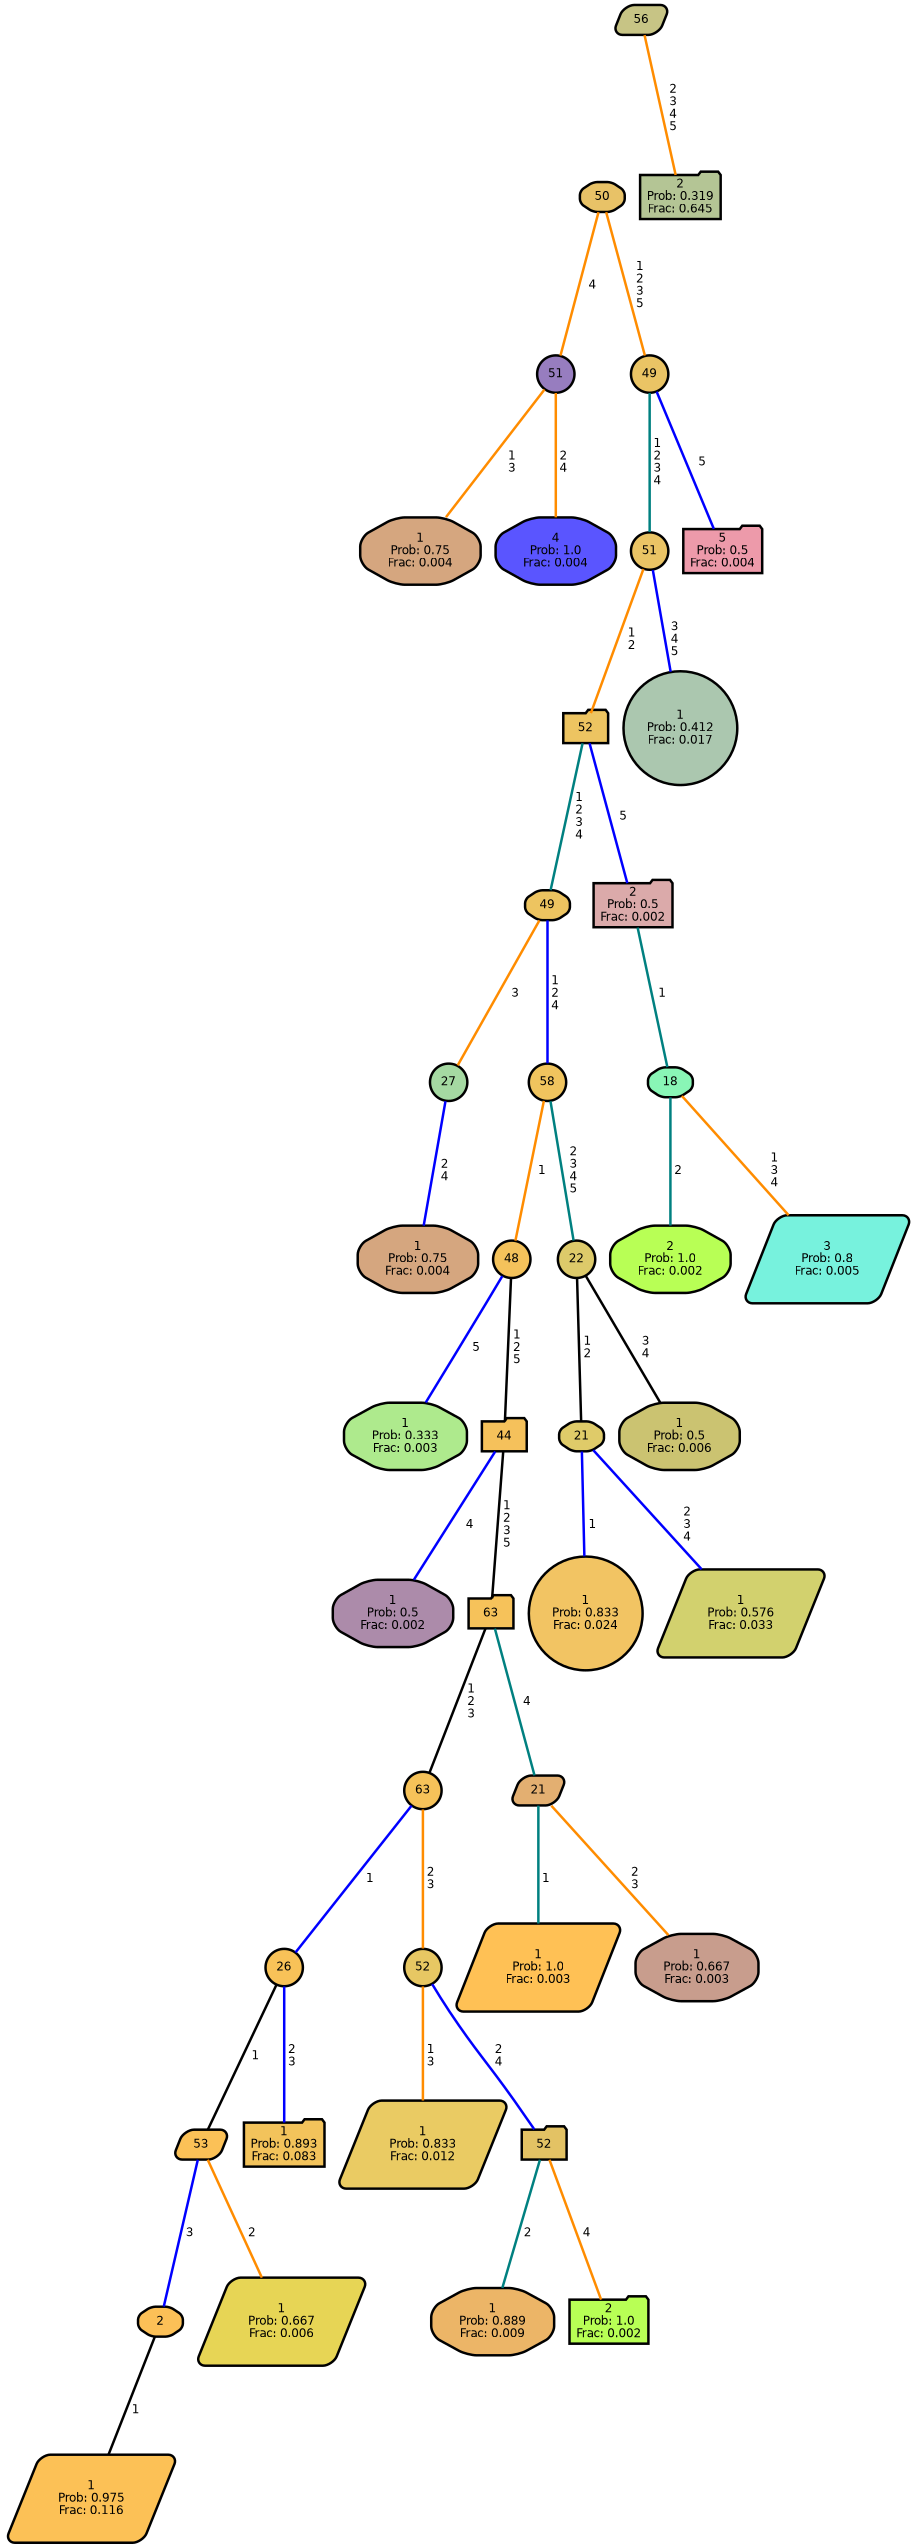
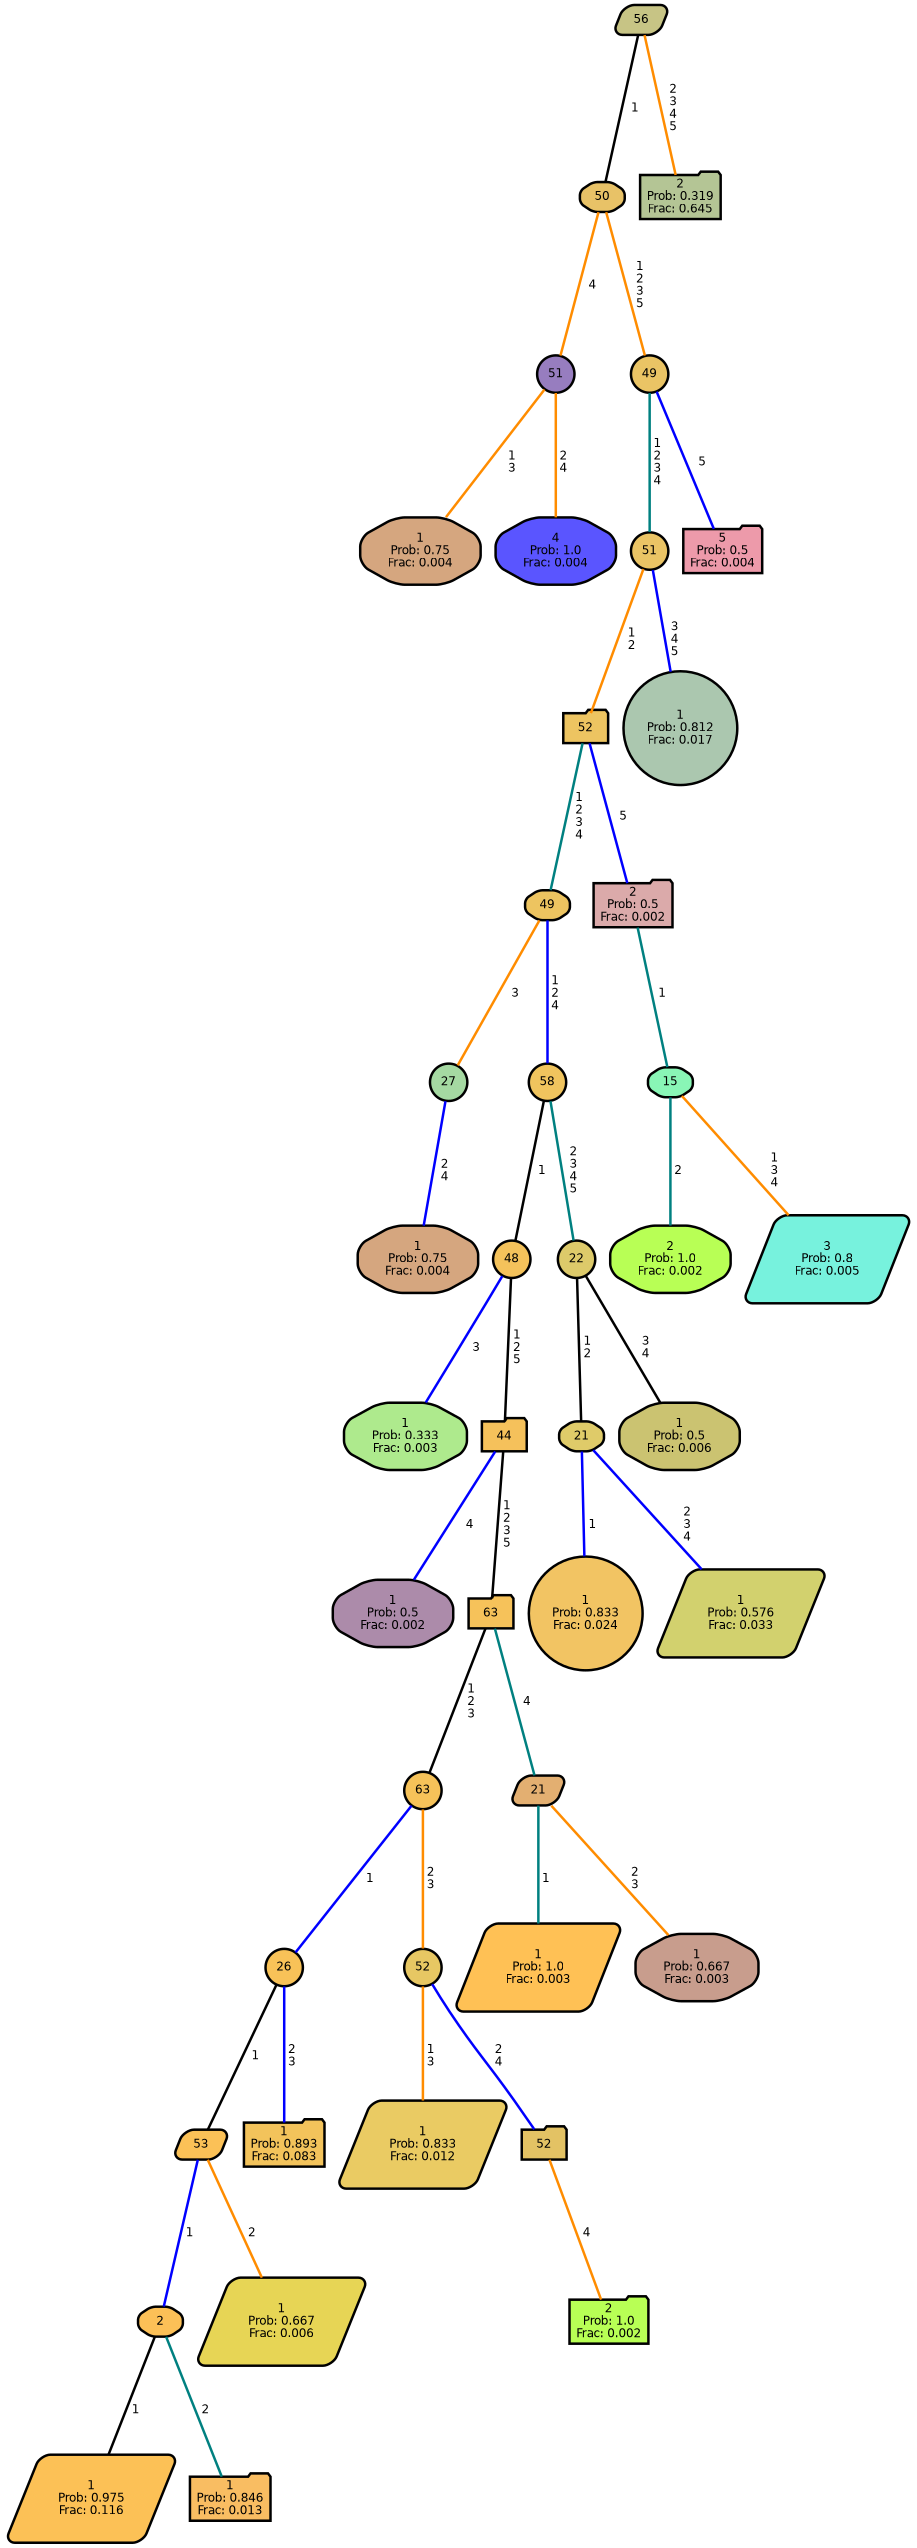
edge "56" -- "50": added, label "1"
node "1 Prob: 0.412 Frac: 0.017": label "1 Prob: 0.412 Frac: 0.017" -> "1 Prob: 0.812 Frac: 0.017"
node "18": label "18" -> "15"
edge "58" -- "48": color darkorange -> black
edge "48" -- "1 Prob: 0.333 Frac: 0.003": label " 5" -> " 3"
edge "53" -- "2": label " 3" -> " 1"
node "1 Prob: 0.889 Frac: 0.009": removed
node "1 Prob: 0.846 Frac: 0.013": added
